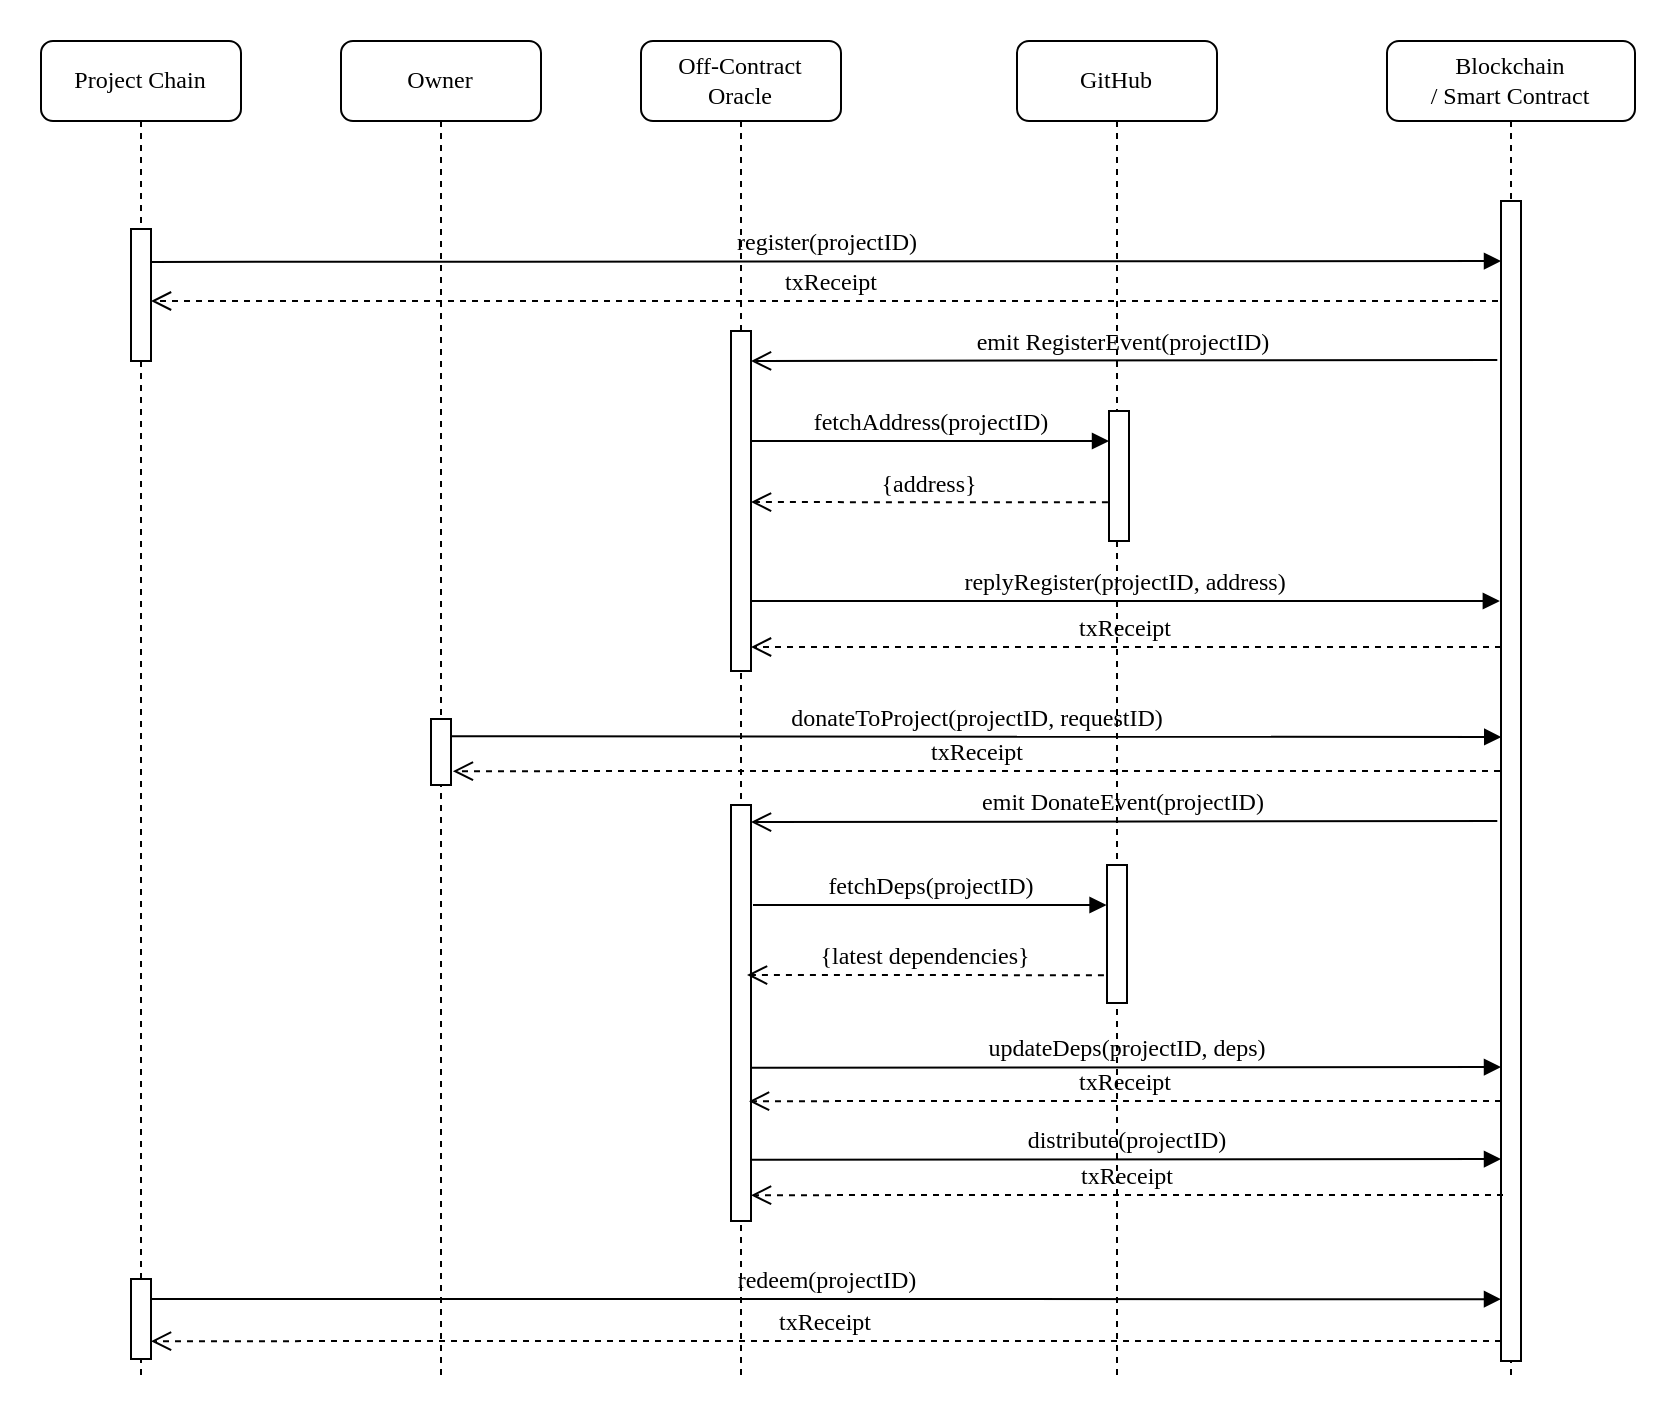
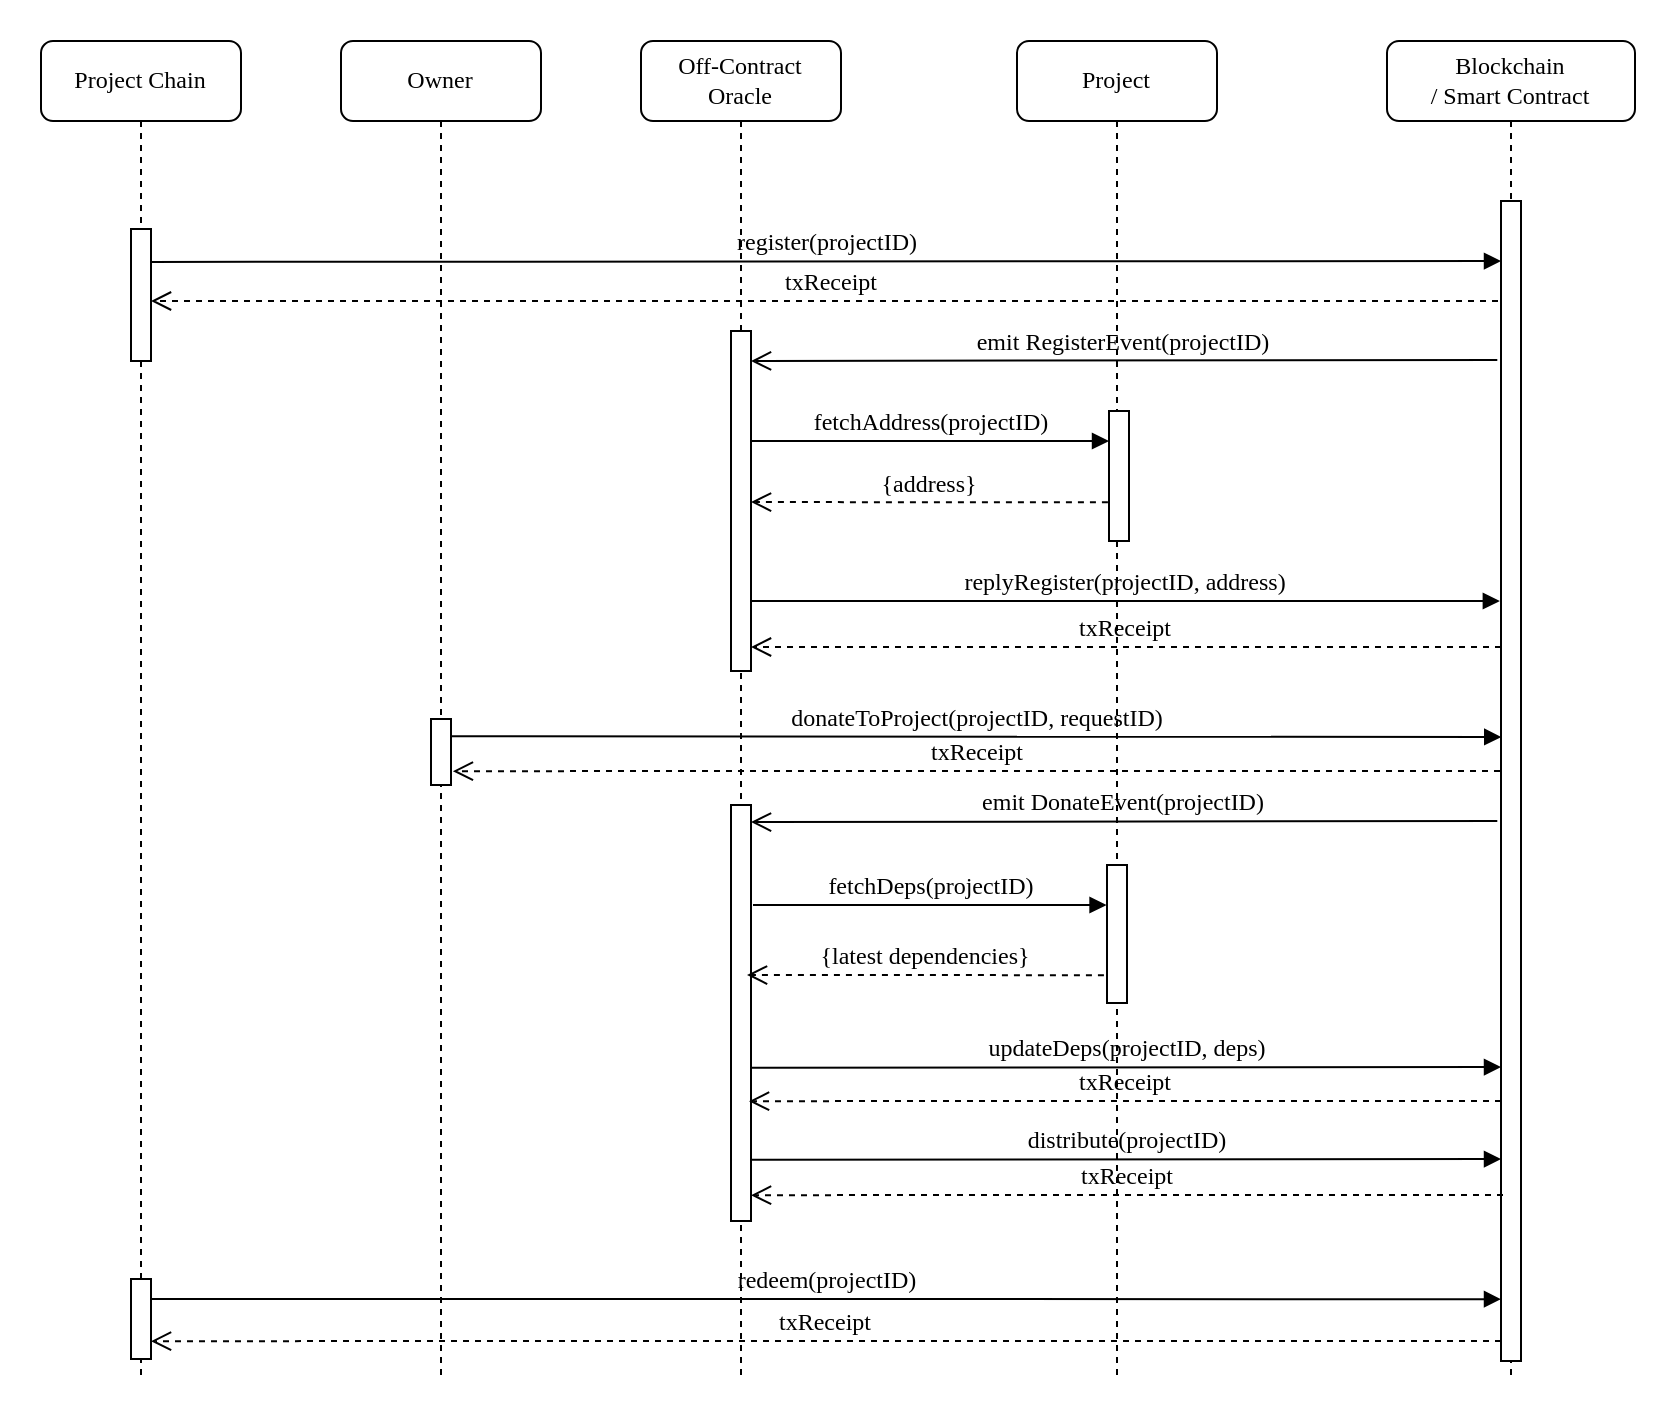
node "GitHub": label "GitHub" -> "Project"
